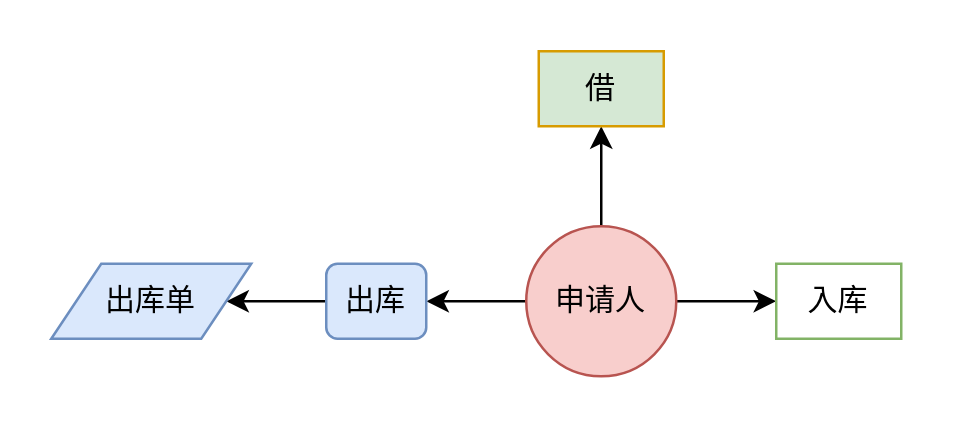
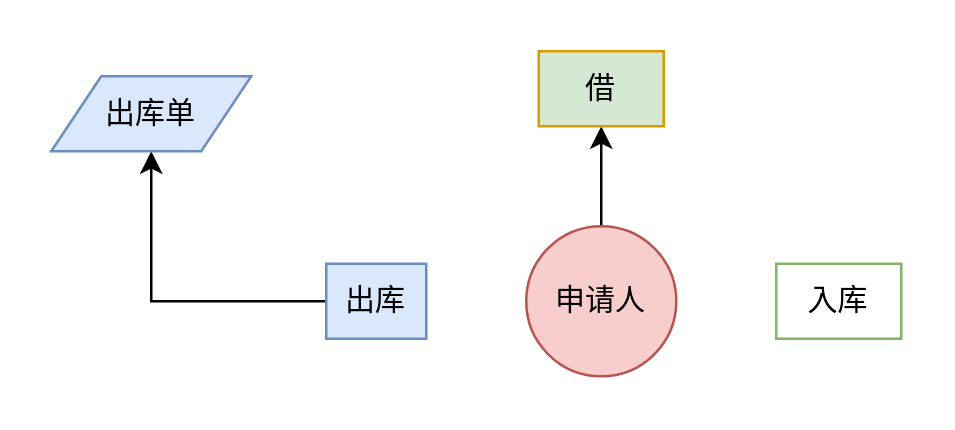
node "出库单": moved (151, 301) -> (151, 114)
node "出库": shape rounded rectangle -> rectangle
edge "申请人" -> "出库": removed
edge "申请人" -> "入库": removed
